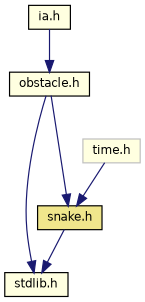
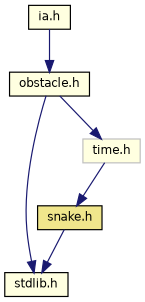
edge "obstacle.h" -> "snake.h": now "obstacle.h" -> "time.h"
